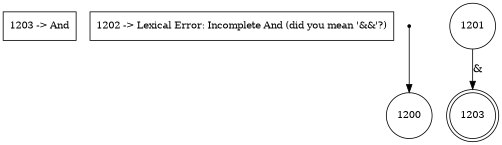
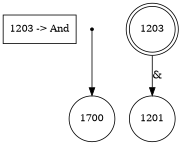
node "1202 -> Lexical Error: Incomplete And (did you mean '&&'?)": removed
edge "1201" -> "1203": reversed
node "1200": label "1200" -> "1700"
